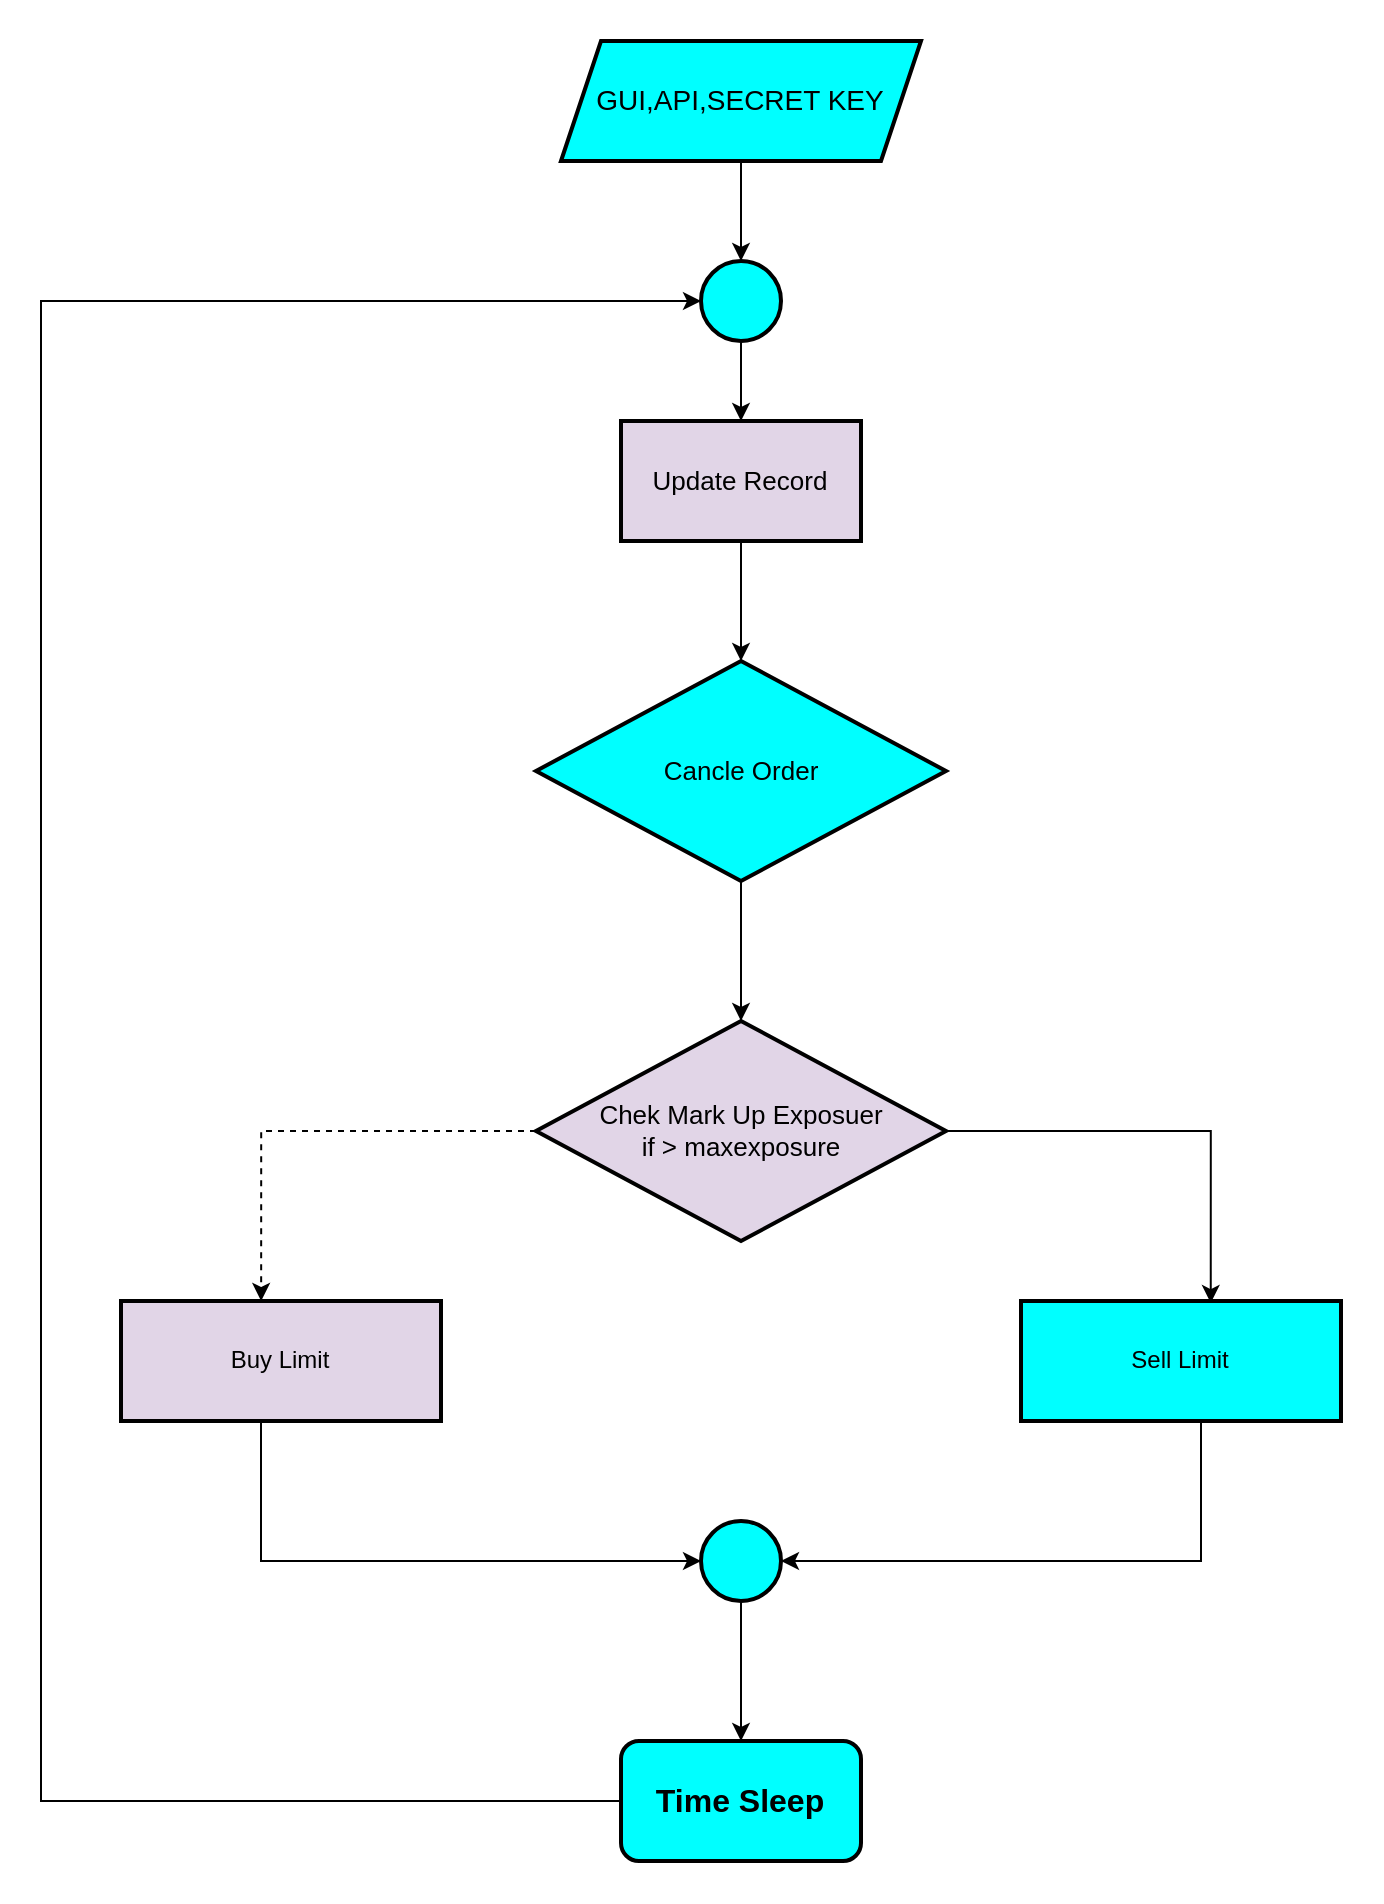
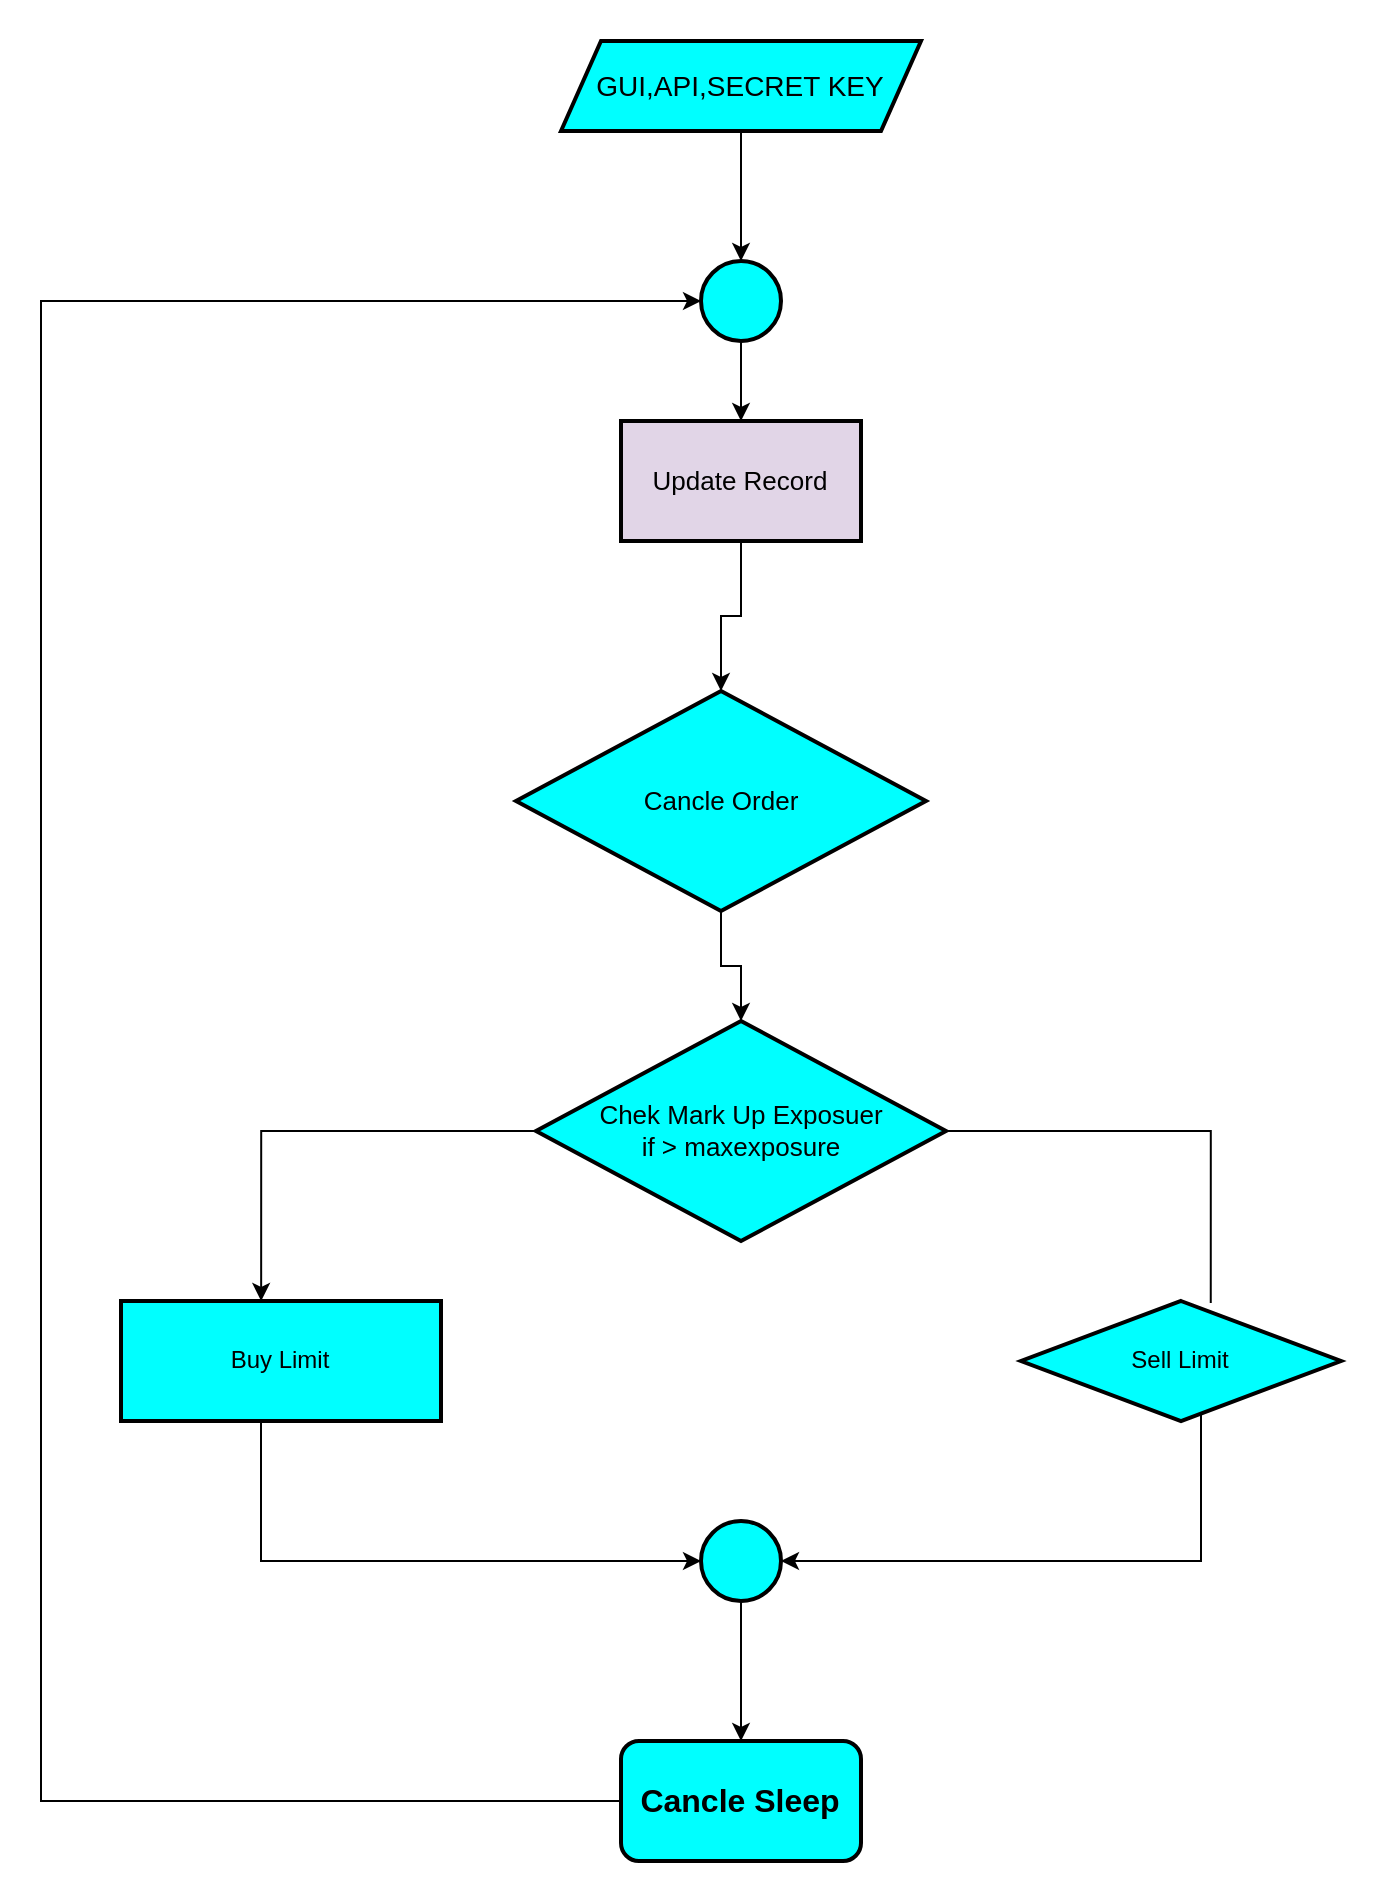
node "GUI,API,SECRET KEY": size 360x120 -> 360x90
node "Cancle Order": moved (741, 771) -> (721, 801)
edge "Chek Mark Up Exposuer if > maxexposure" -> "Buy Limit": style dashed -> solid
node "Chek Mark Up Exposuer if > maxexposure": fillcolor #e1d5e7 -> #00ffff
edge "Chek Mark Up Exposuer if > maxexposure" -> "Sell Limit": arrowhead classic -> none
node "Buy Limit": fillcolor #e1d5e7 -> #00ffff
node "Sell Limit": shape rectangle -> diamond
node "Time Sleep": label "Time Sleep" -> "Cancle Sleep"
